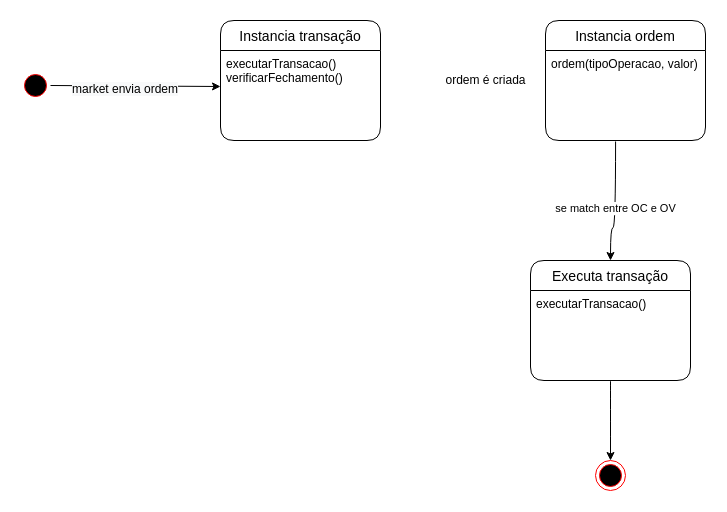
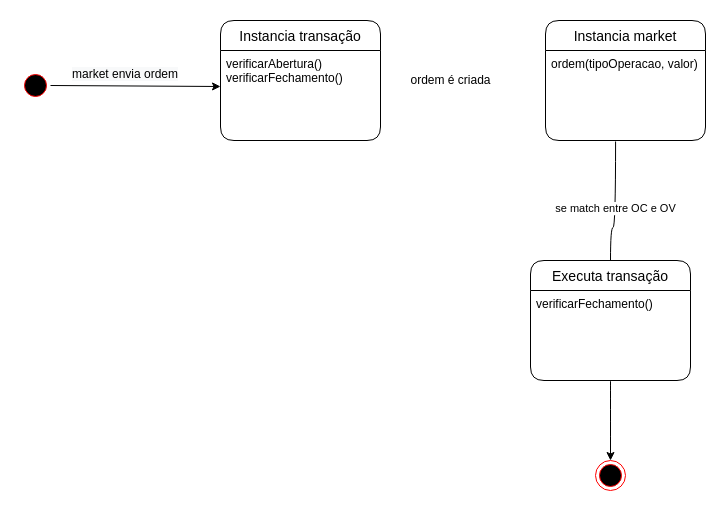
node "Instancia ordem": label "Instancia ordem" -> "Instancia market"
node "executarTransacao() verificarFechamento()": label "executarTransacao() verificarFechamento()" -> "verificarAbertura() verificarFechamento()"
node "ordem é criada": moved (486, 81) -> (451, 81)
node "market envia ordem": moved (136, 91) -> (136, 76)
edge "ordem(tipoOperacao, valor)" -> "Executa transação": arrowhead classic -> none
node "executarTransacao()": label "executarTransacao()" -> "verificarFechamento()"
